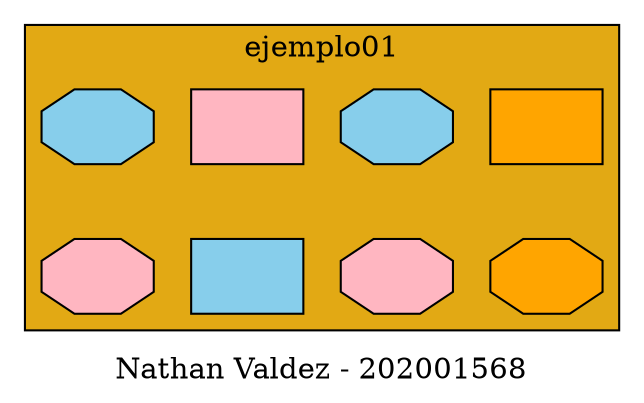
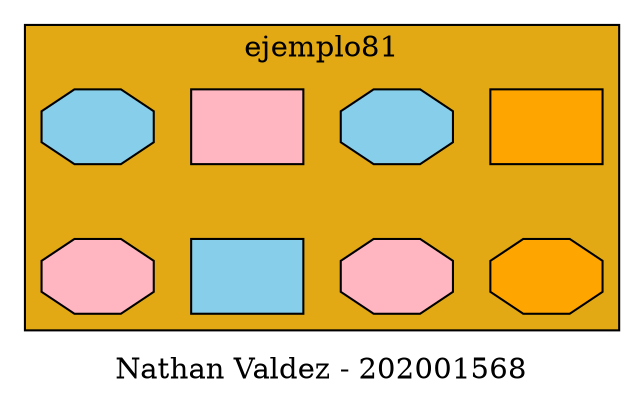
cluster "ejemplo01": label "ejemplo01" -> "ejemplo81"
